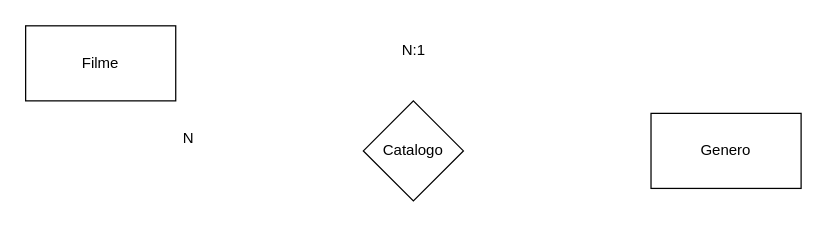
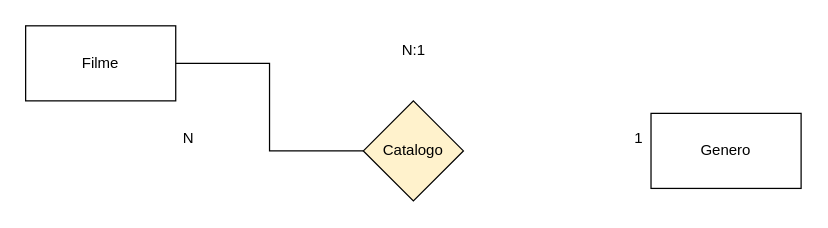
edge "Filme" -- "Catalogo": added
node "1": added
node "Catalogo": fillcolor #ffffff -> #fff2cc
